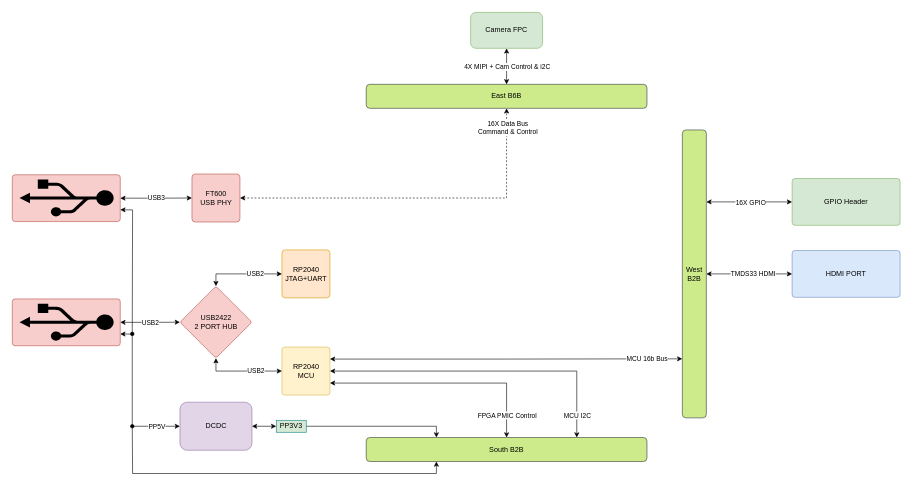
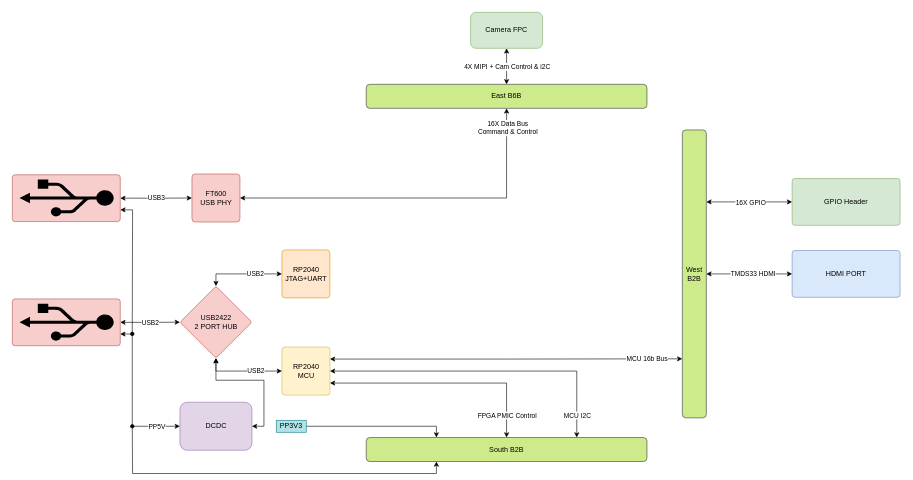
edge "East B6B" -- "FT600 USB PHY": style dashed -> solid
edge "DCDC" -- "PP3V3": now "DCDC" -- "USB2422 2 PORT HUB"
node "PP3V3": fillcolor #d5e8d4 -> #b0e3e6
